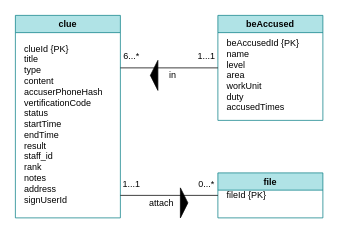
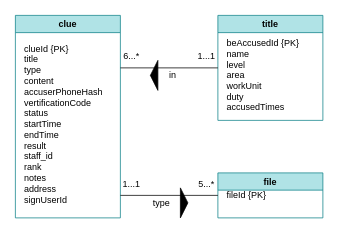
node "beAccused": label "beAccused" -> "title"
node "0...*": label "0...*" -> "5...*"
node "attach": label "attach" -> "type"
